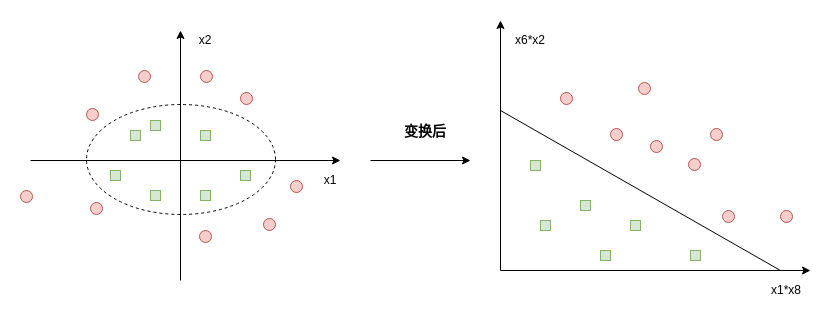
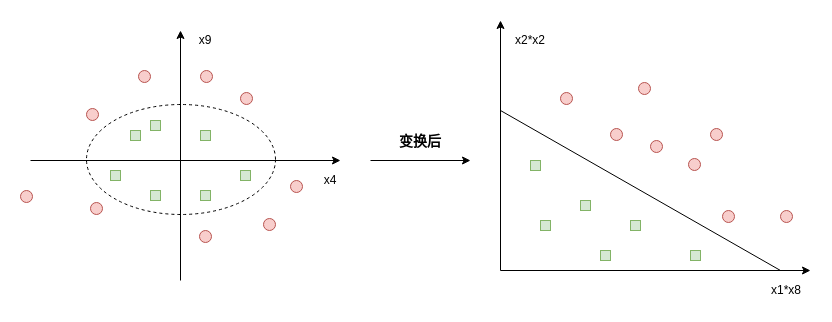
node "x2": label "x2" -> "x9"
node "x6*x2": label "x6*x2" -> "x2*x2"
node "变换后": moved (426, 132) -> (421, 142)
node "x1": label "x1" -> "x4"
